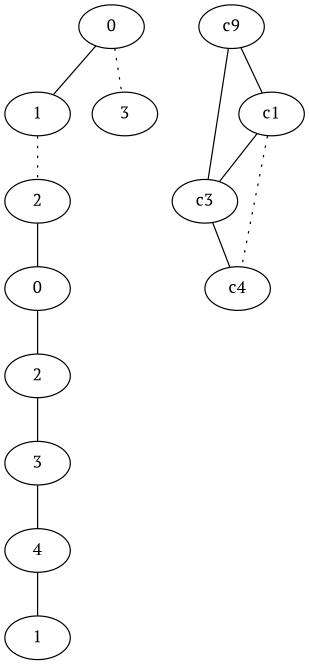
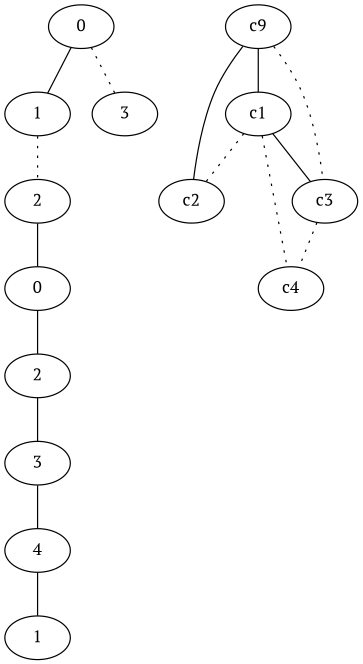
edge "c9" -- "c3": style solid -> dotted
node "c2": added
edge "c3" -- "c4": style solid -> dotted
